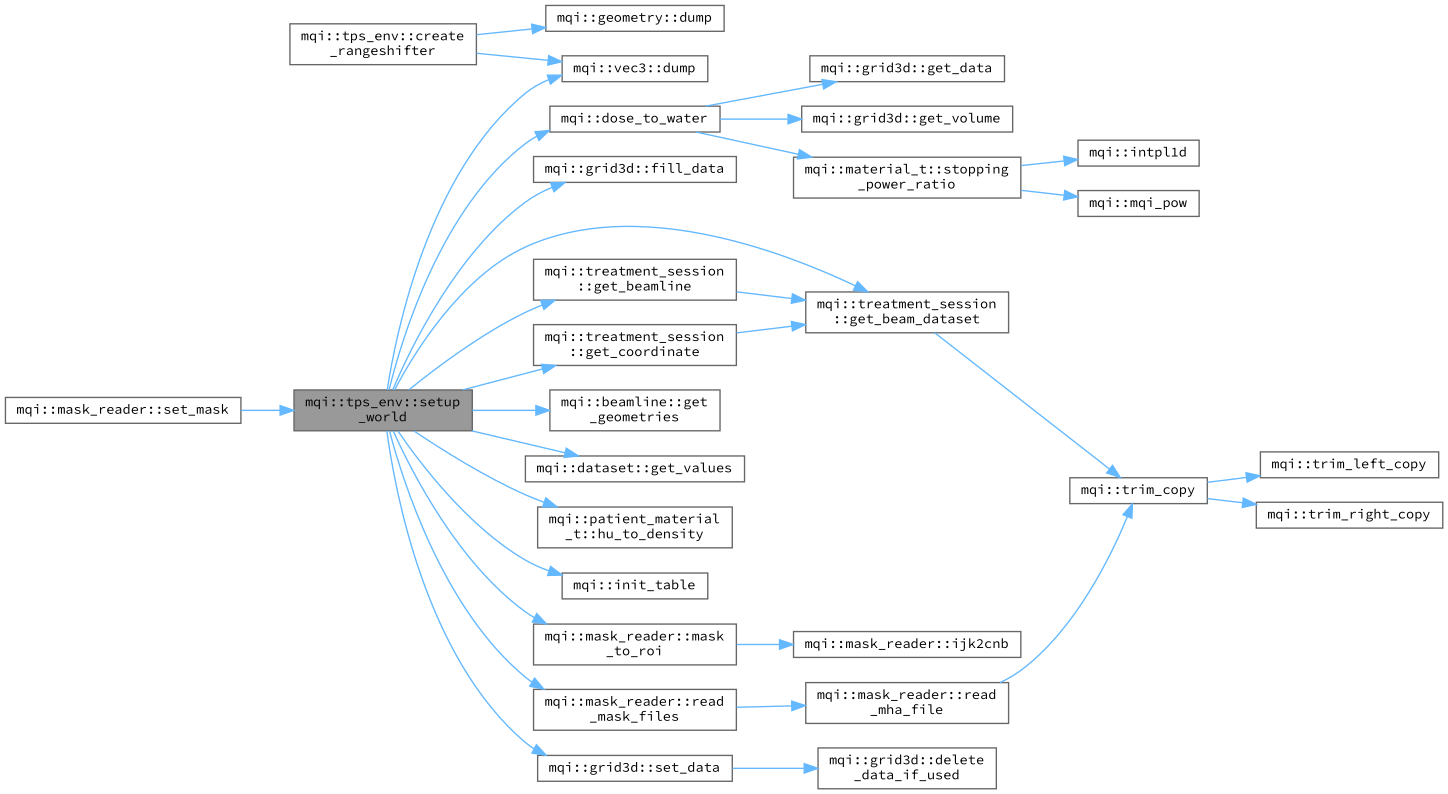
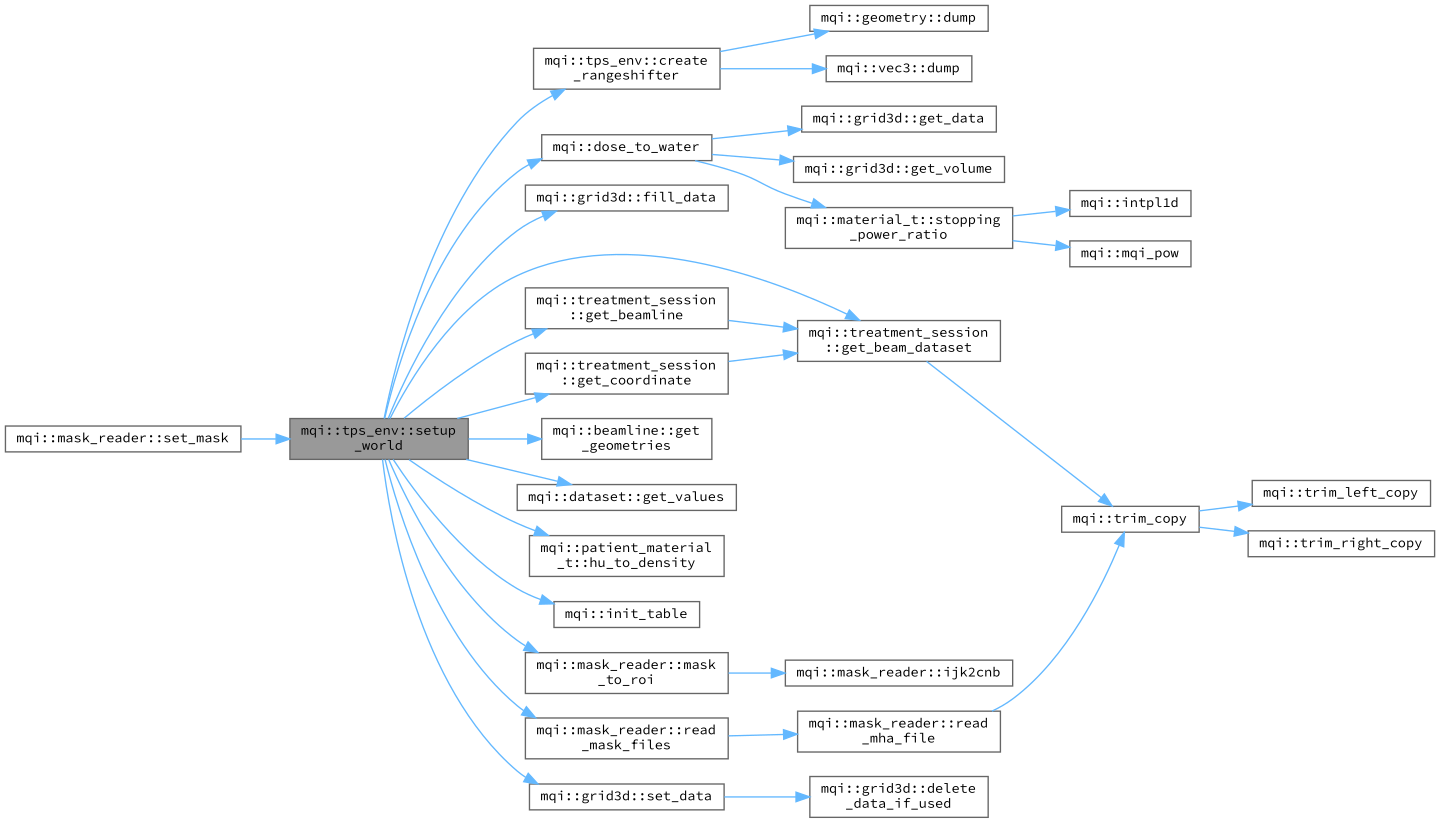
edge "mqi::tps_env::setup _world" -> "mqi::vec3::dump": now "mqi::tps_env::setup _world" -> "mqi::tps_env::create _rangeshifter"
